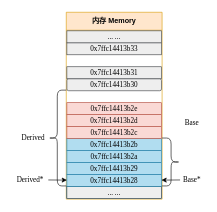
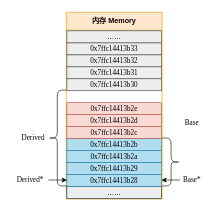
node "0x7ffc14413b32": added
node "0x7ffc14413b30": shape rounded rectangle -> rectangle
